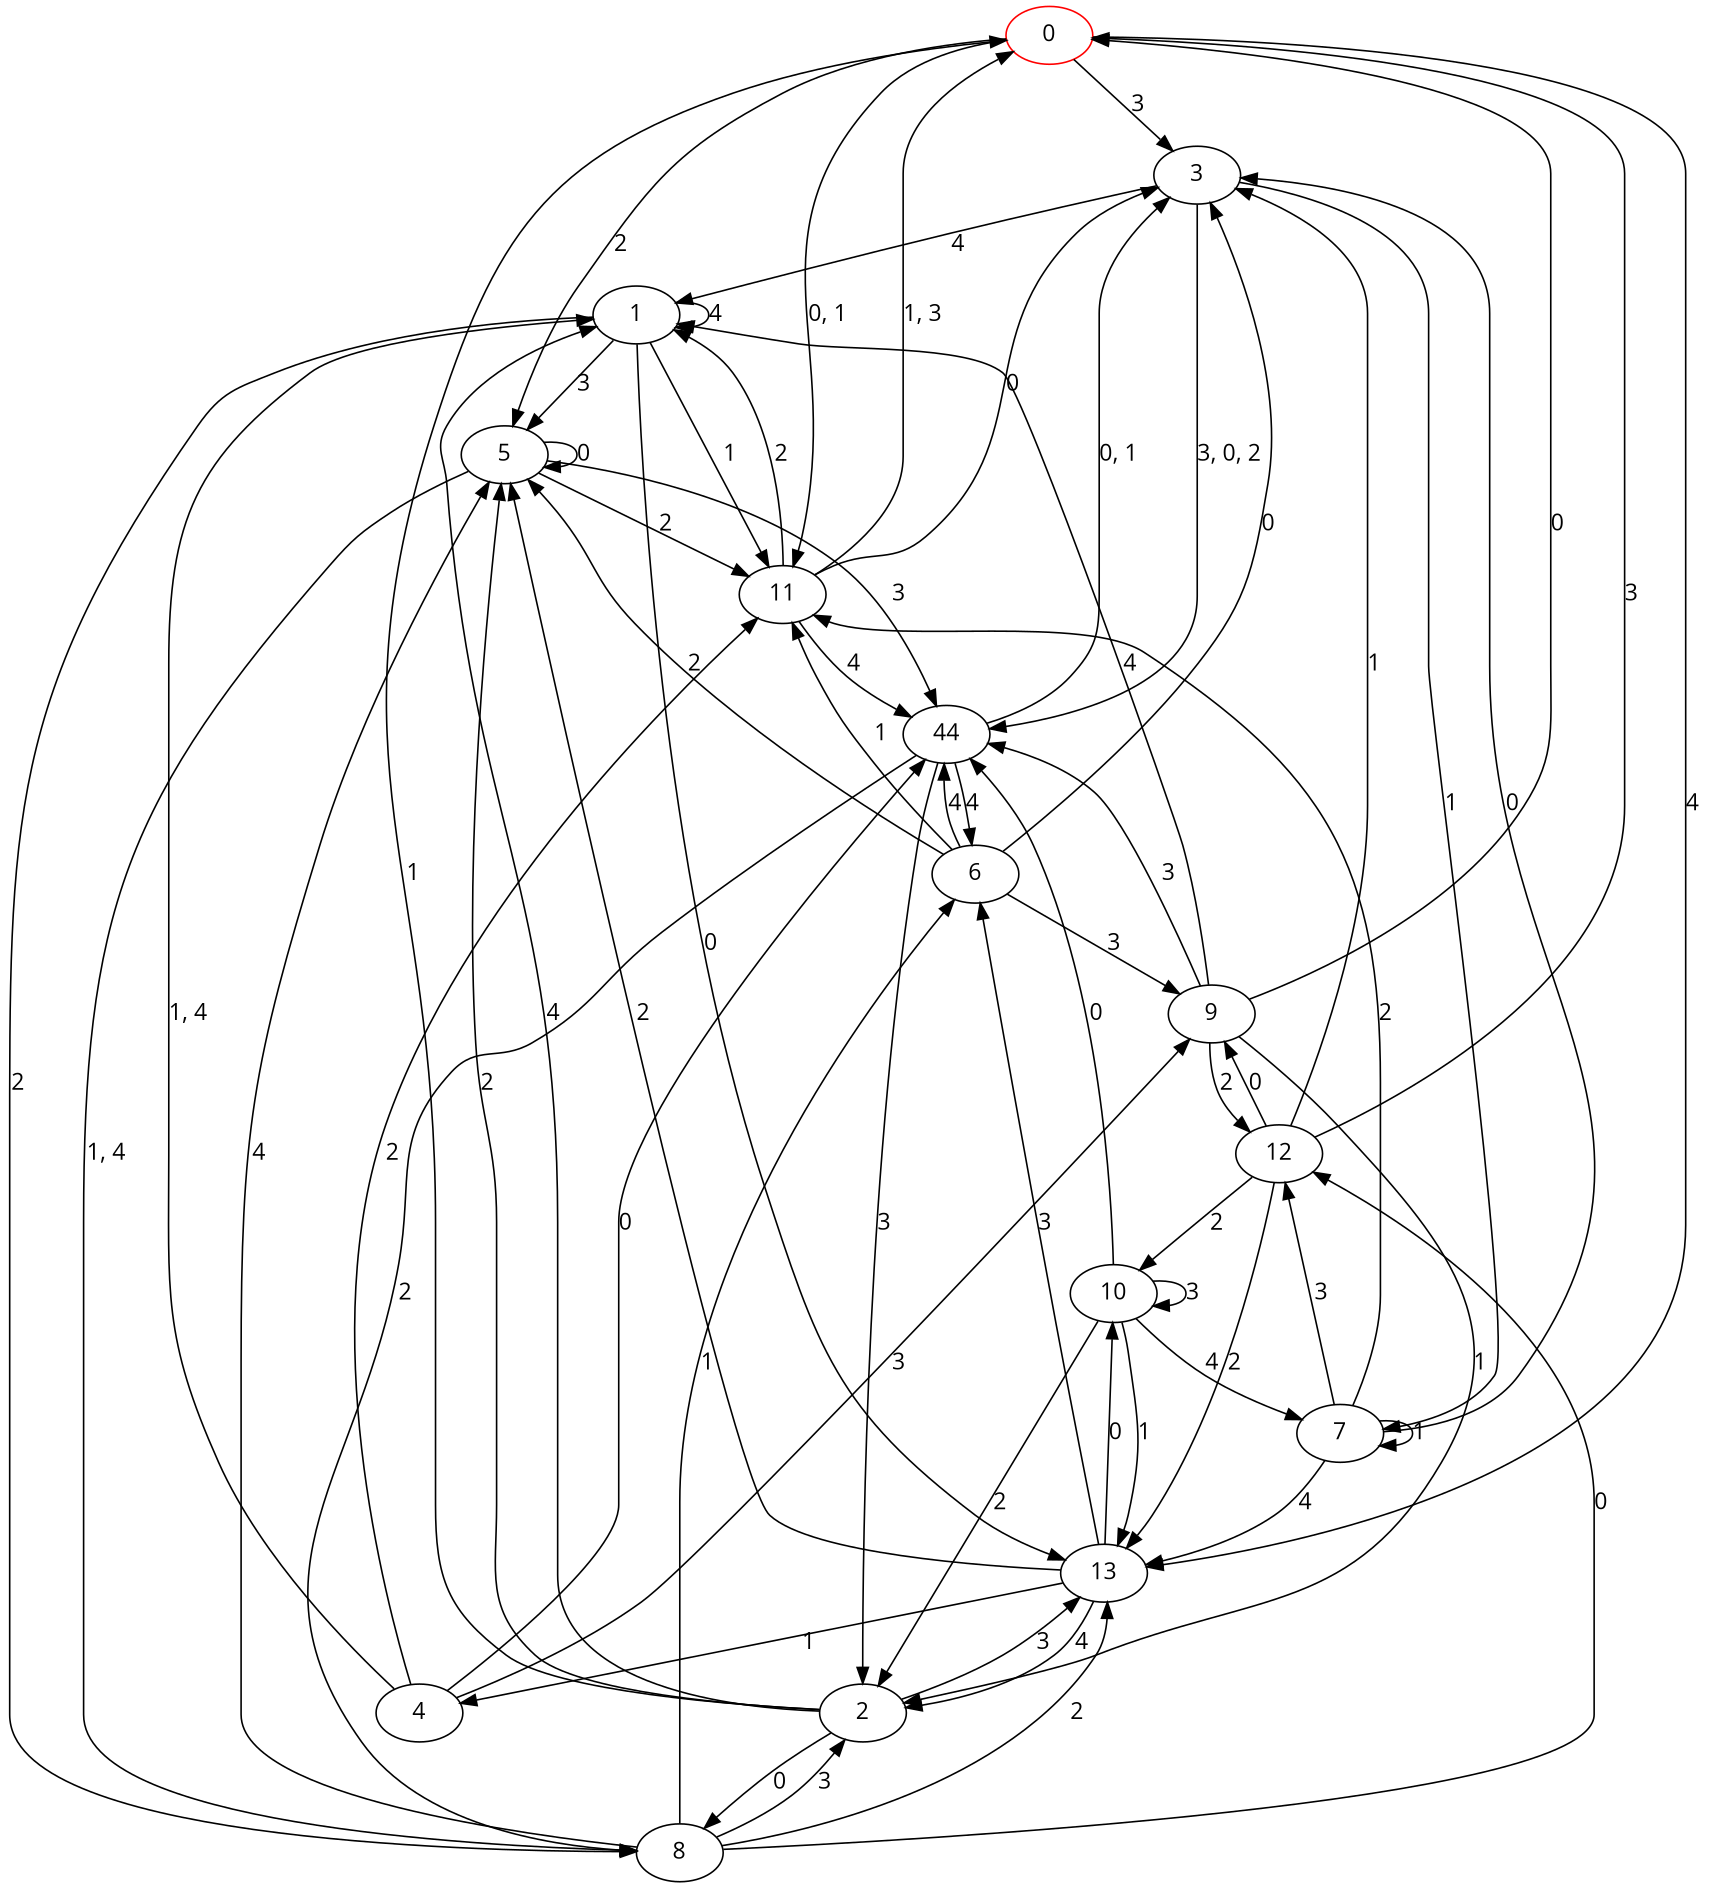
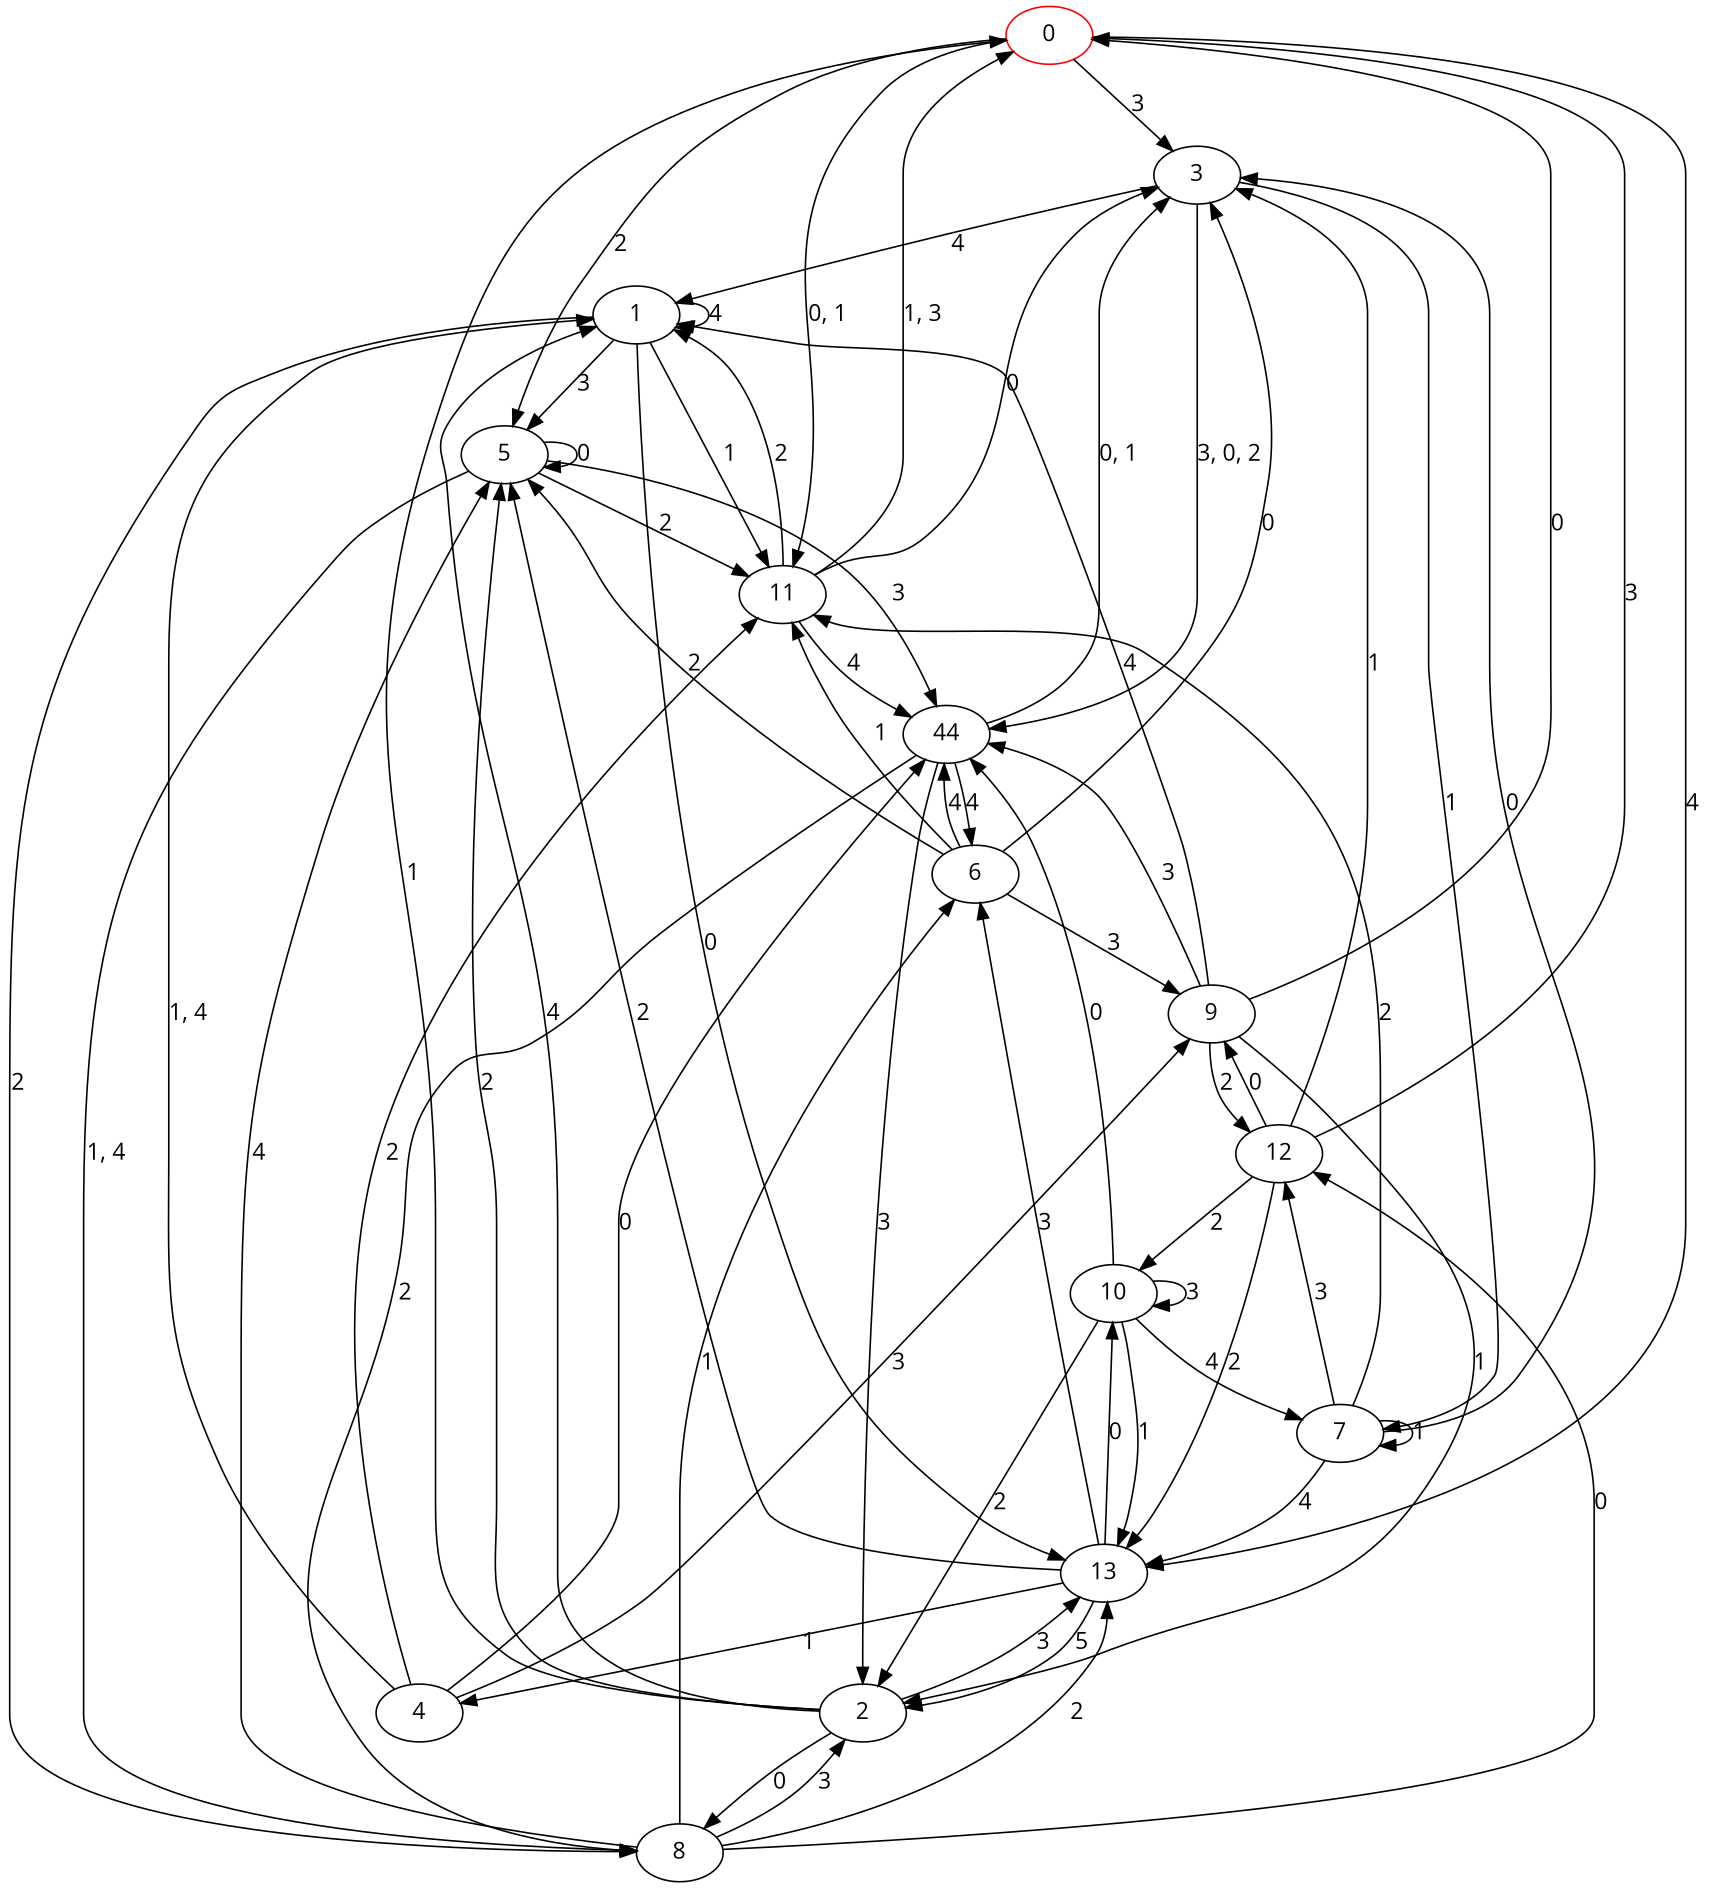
edge "13" -> "2": label "4" -> "5"
